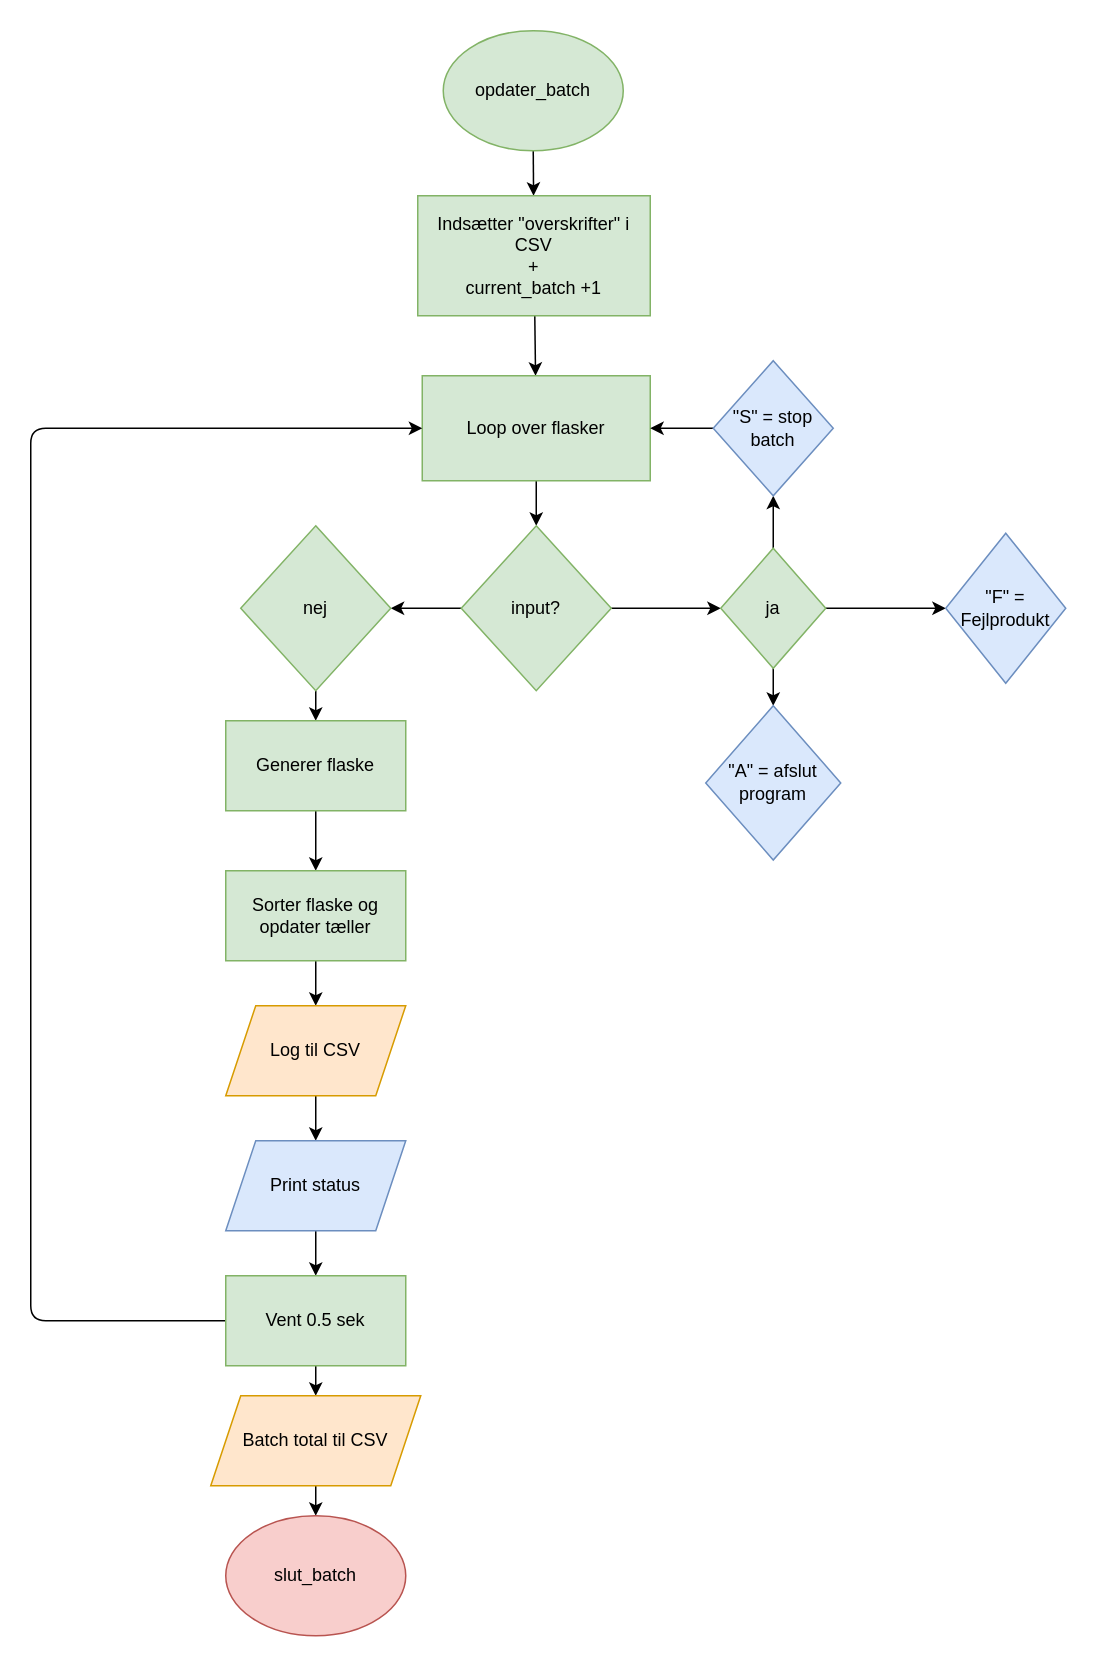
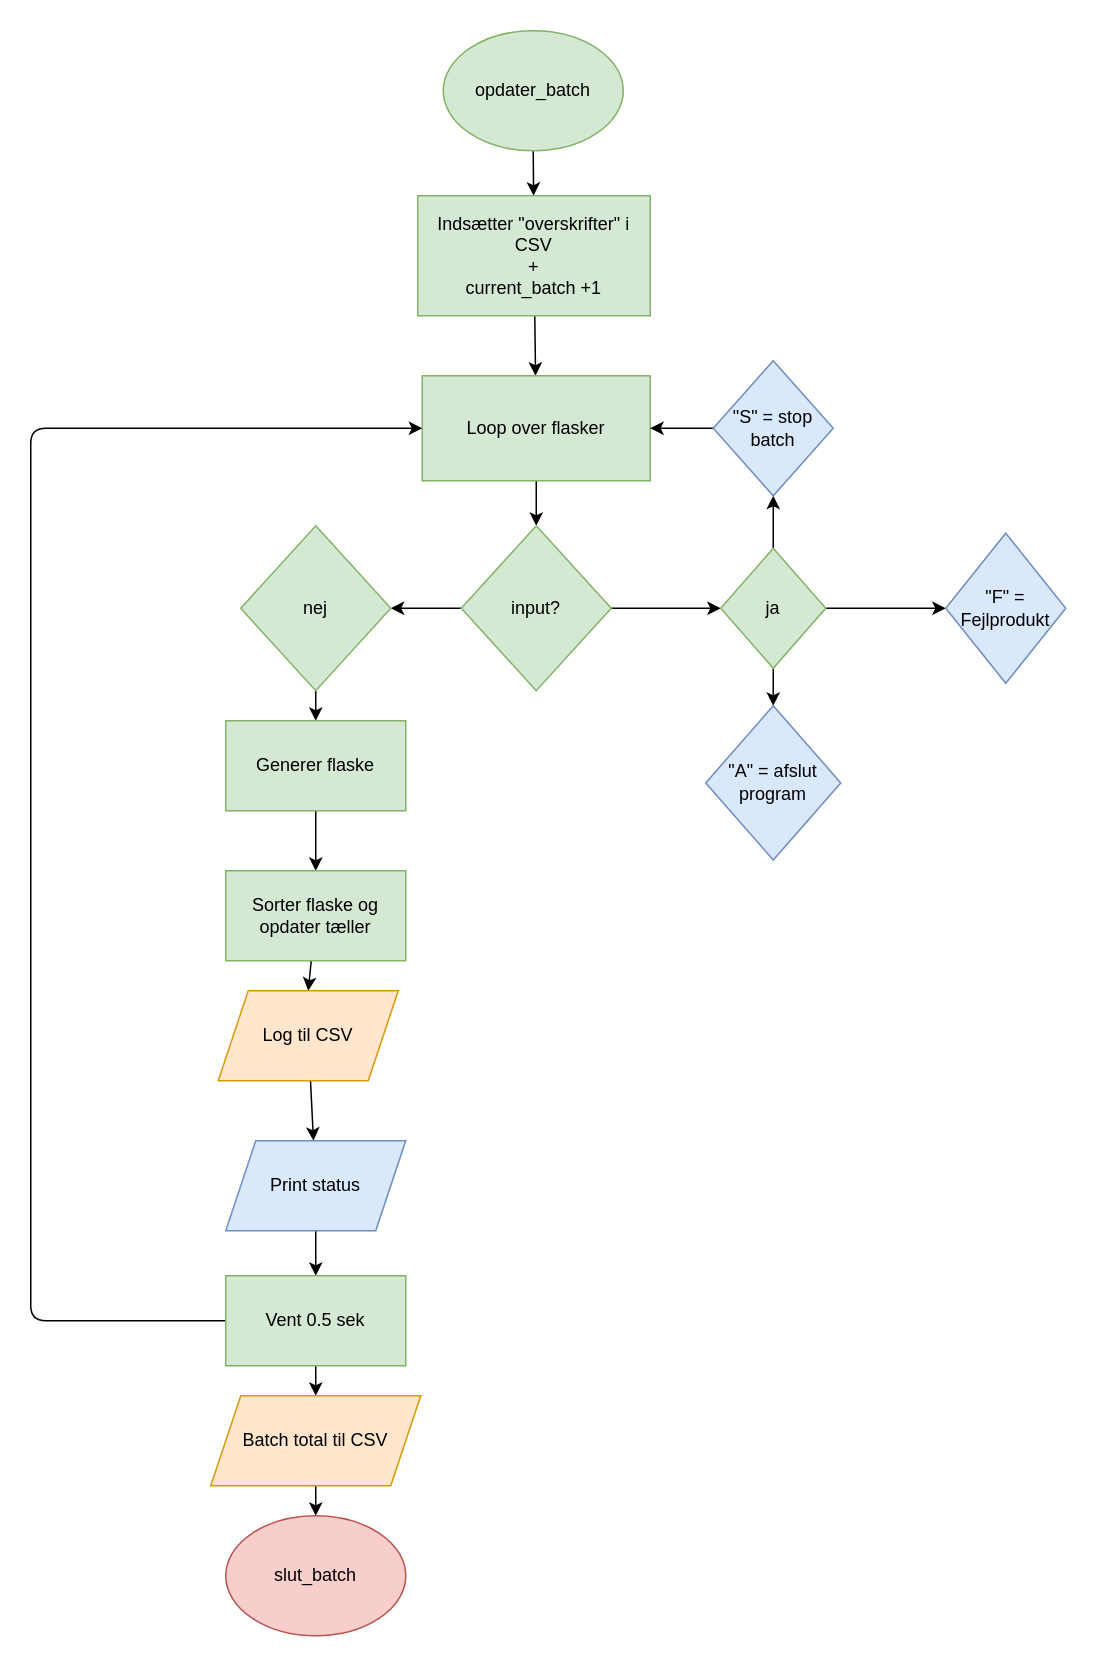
node "Log til CSV": moved (316, 1051) -> (308, 1036)
